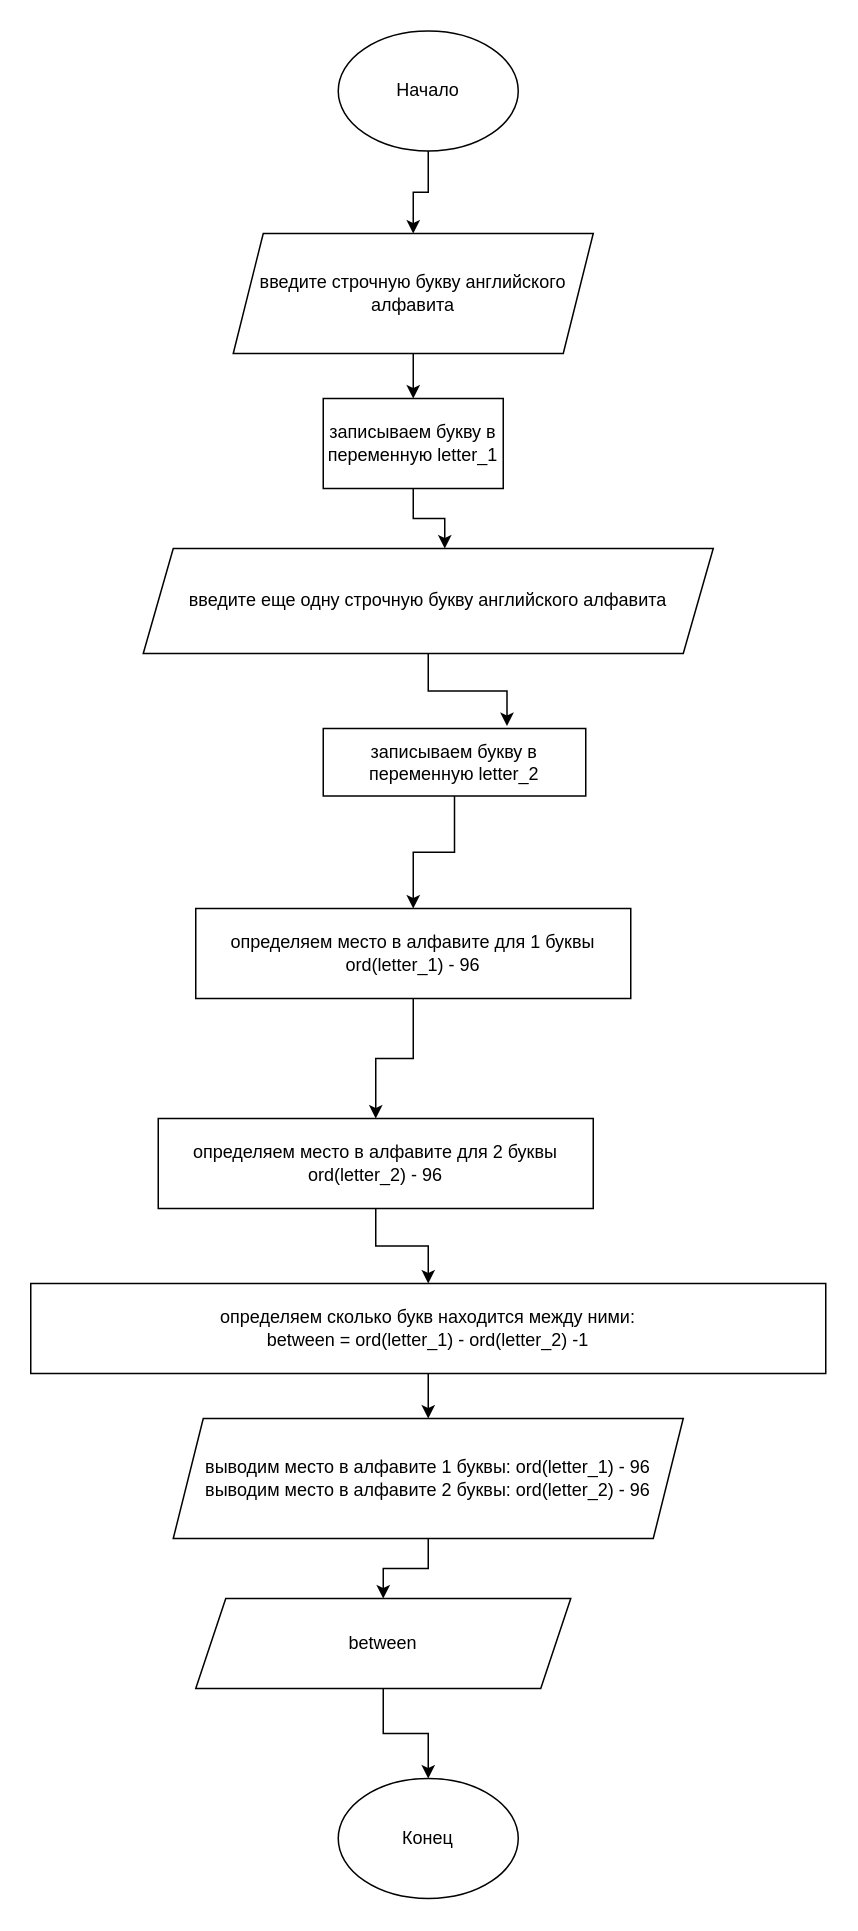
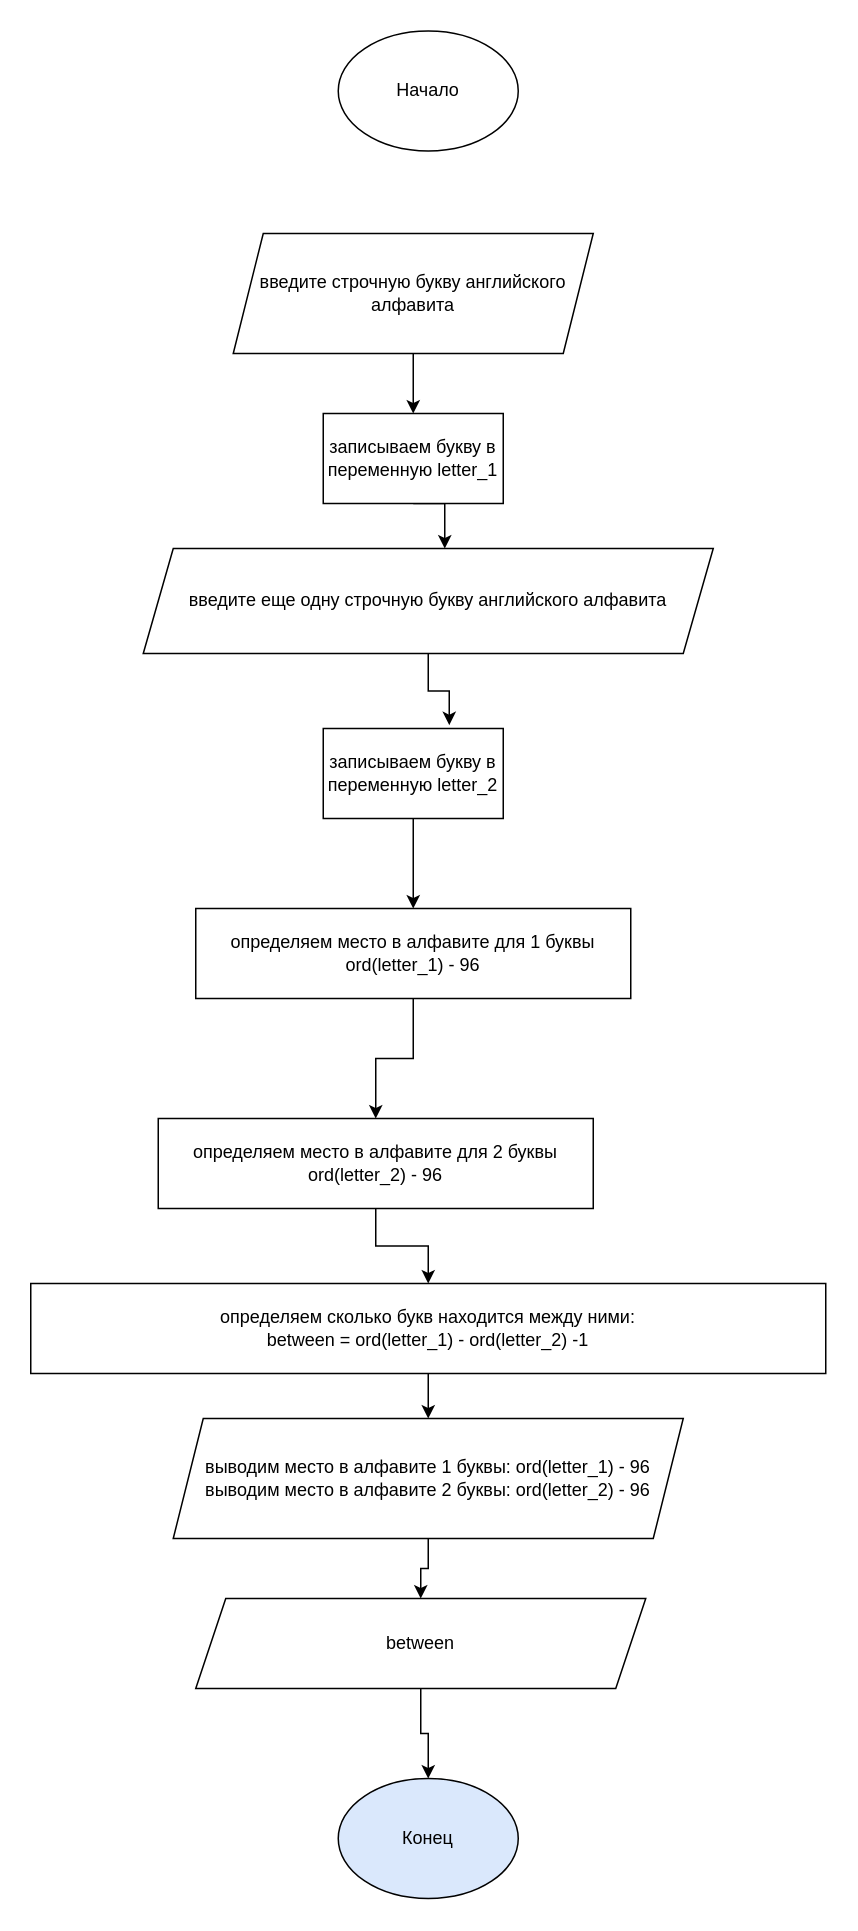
edge "Начало" -> "введите строчную букву английского алфавита": removed
node "записываем букву в переменную letter_1": moved (413, 443) -> (413, 458)
node "записываем букву в переменную letter_2": size 263x68 -> 180x90
node "between": size 375x90 -> 450x90
node "Конец": fillcolor #ffffff -> #dae8fc
